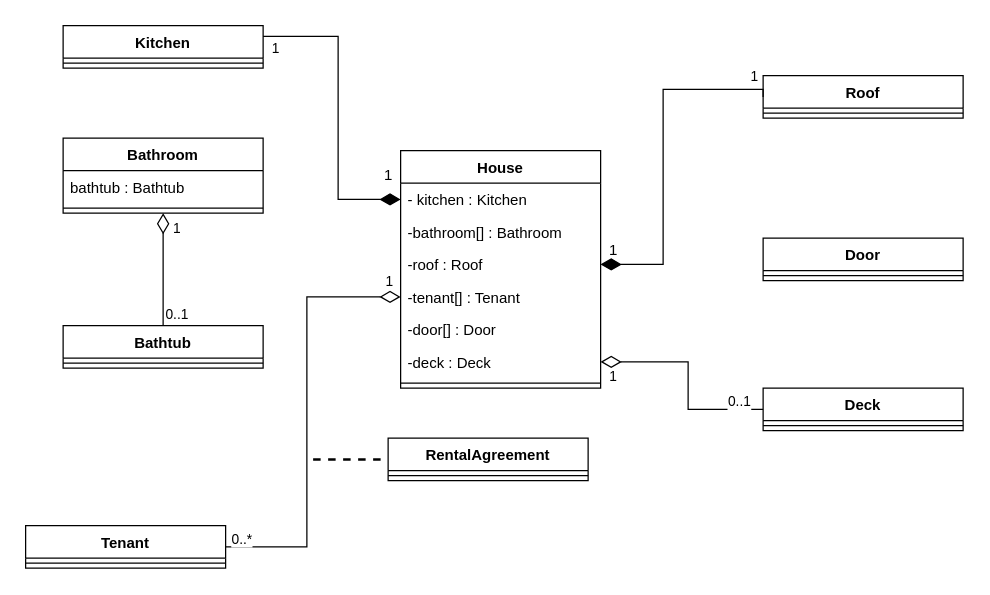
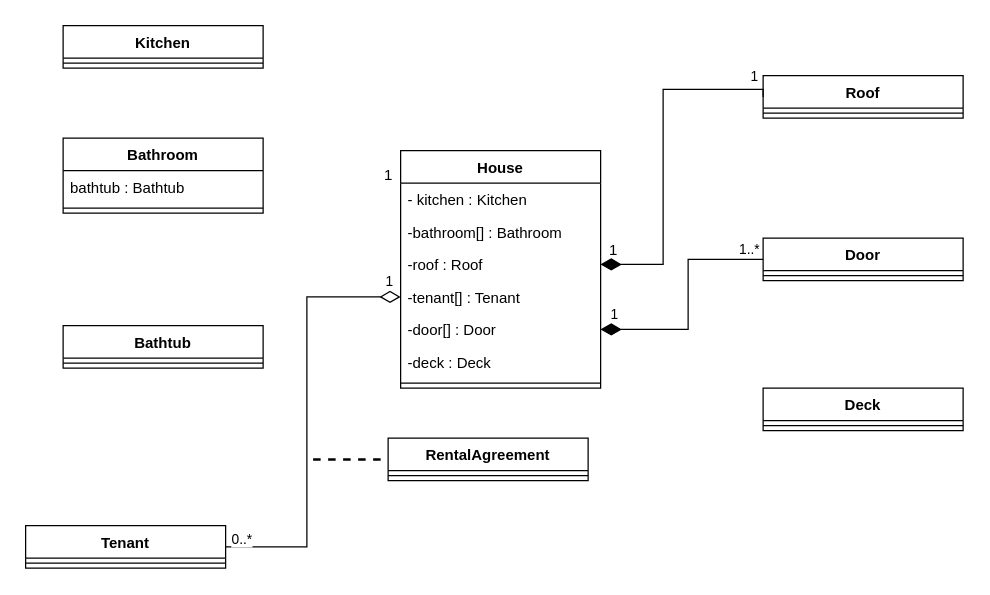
edge "Kitchen" -> "- kitchen : Kitchen": removed, label "1"
edge "Bathtub" -> "Bathroom": removed, labels "0..1", "1"
edge "Door" -> "-door[] : Door": added, labels "1..*", "1"
edge "Deck" -> "-deck : Deck": removed, labels "0..1", "1"
